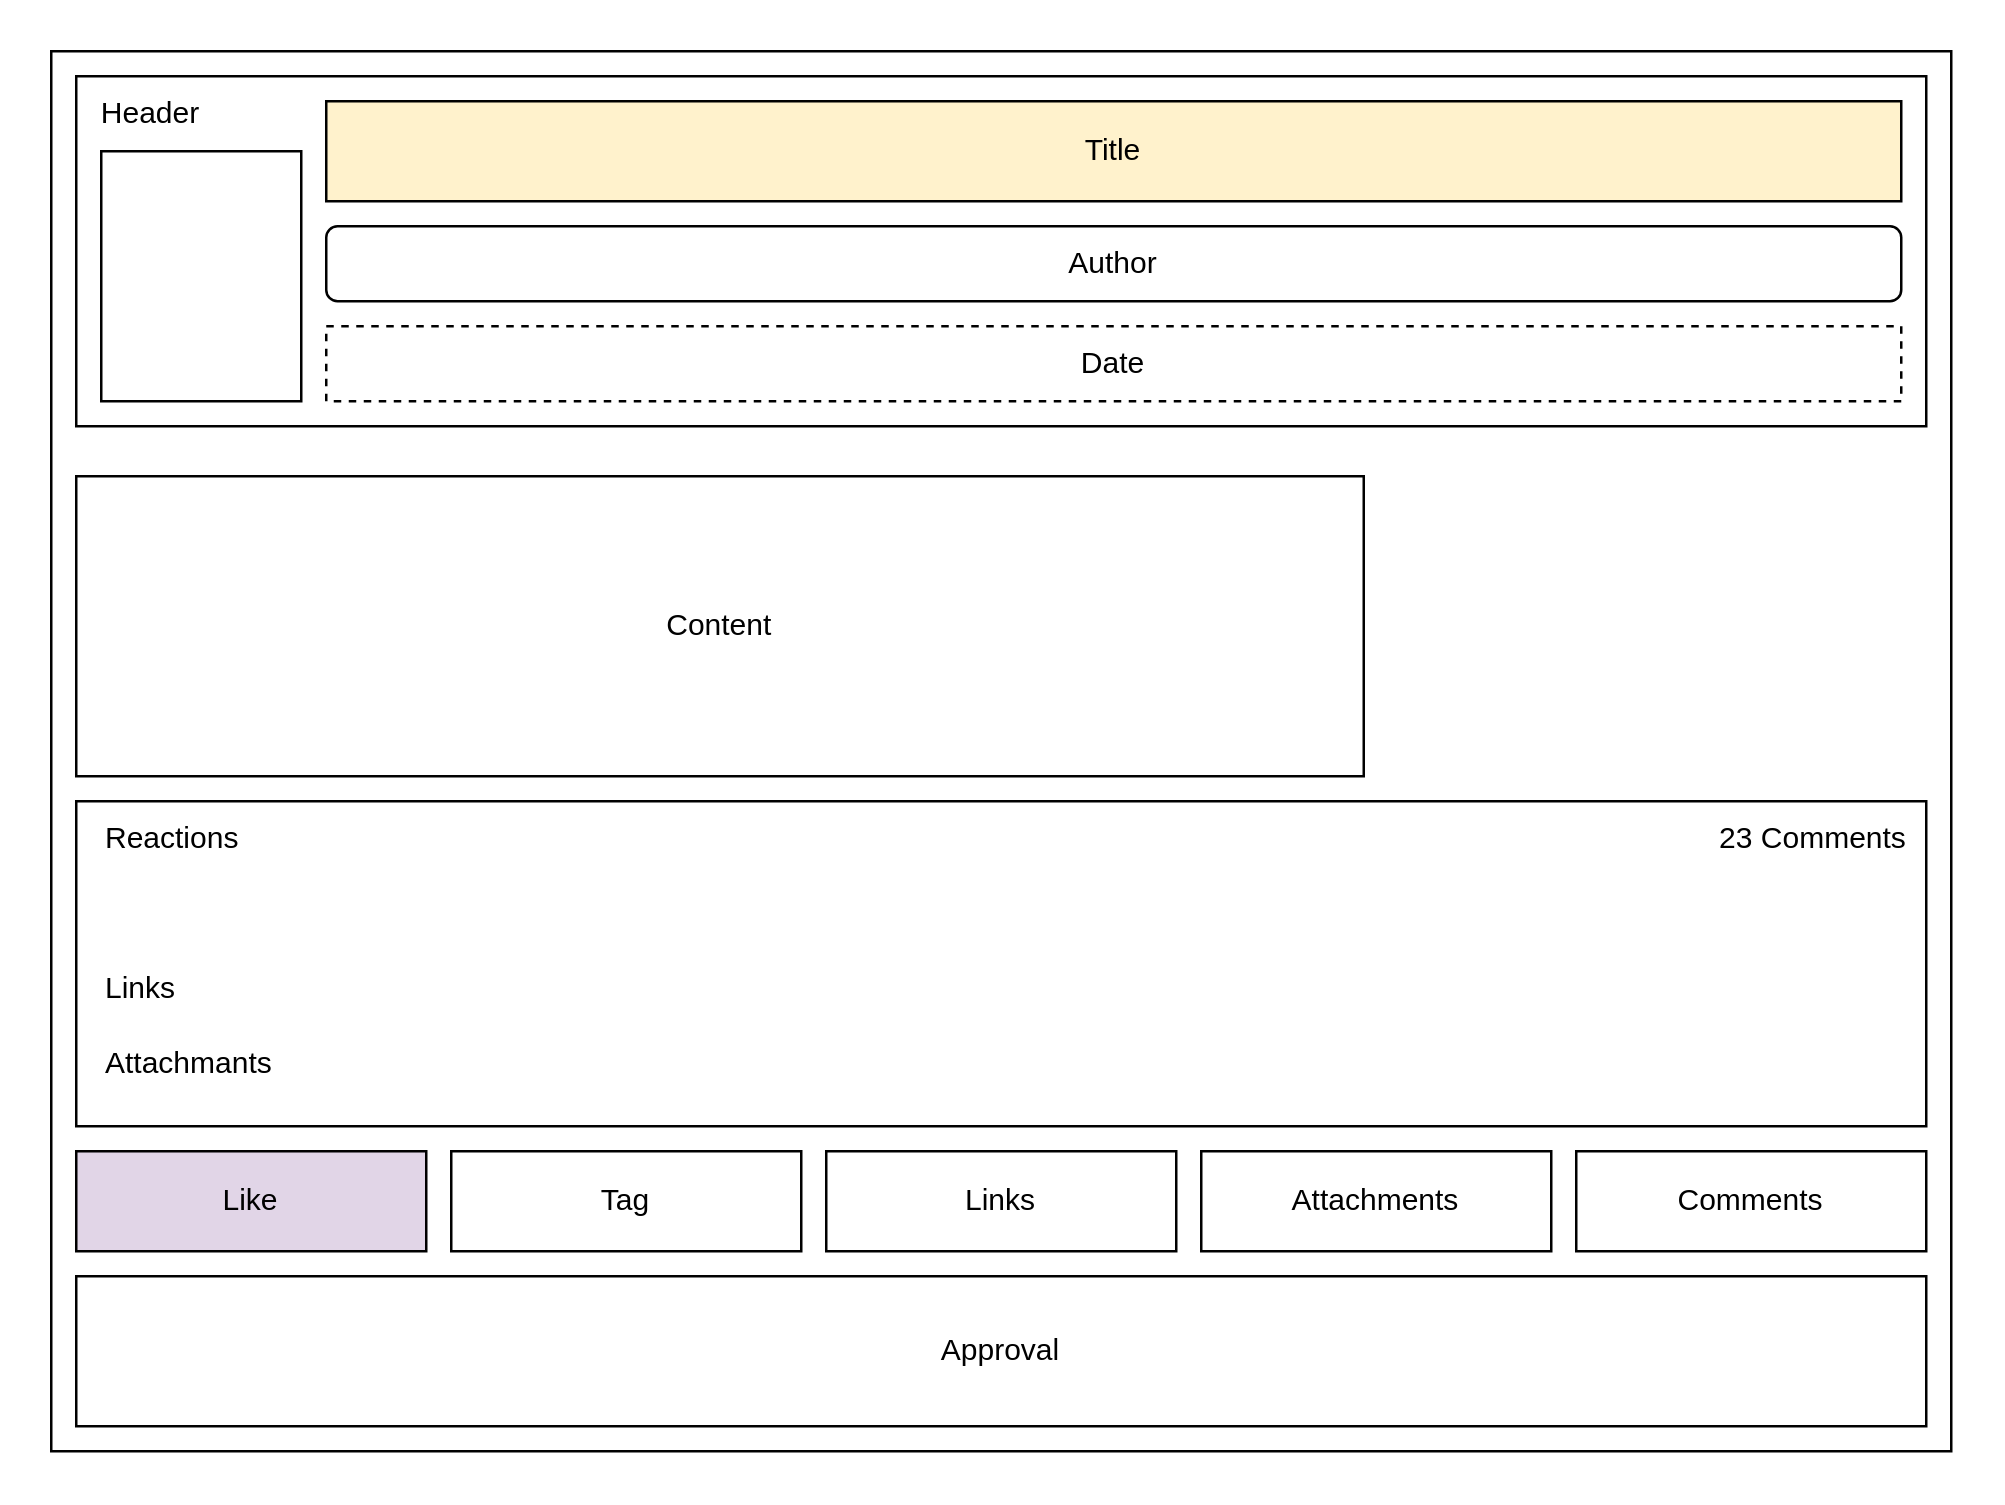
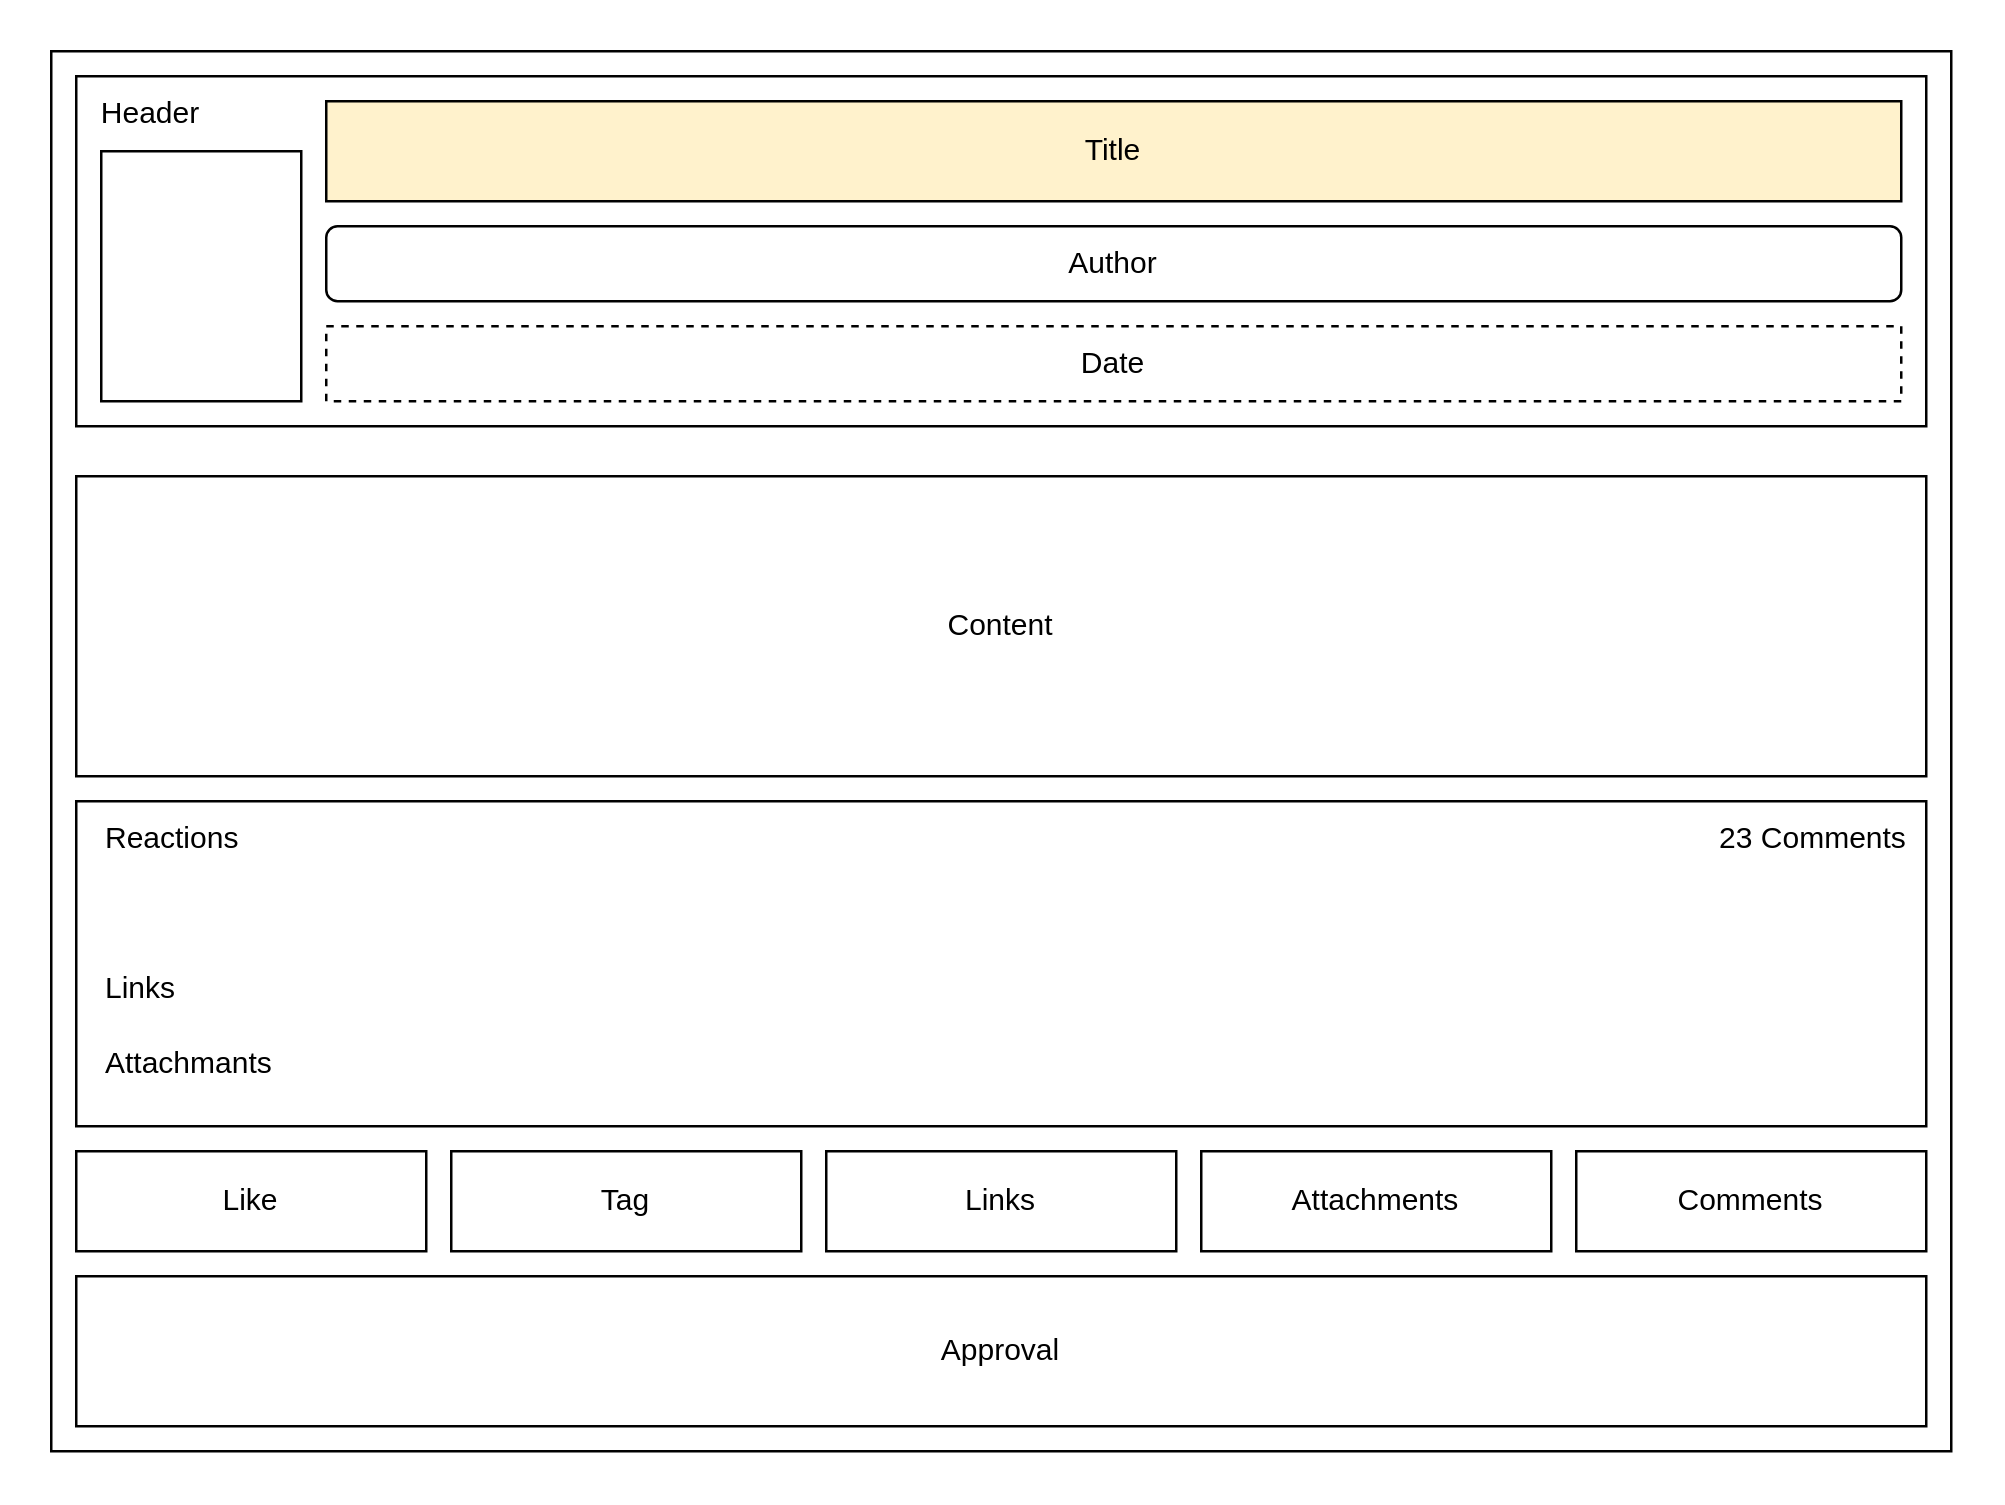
node "Content": size 1288x300 -> 1850x300
node "Like": fillcolor #e1d5e7 -> #ffffff
